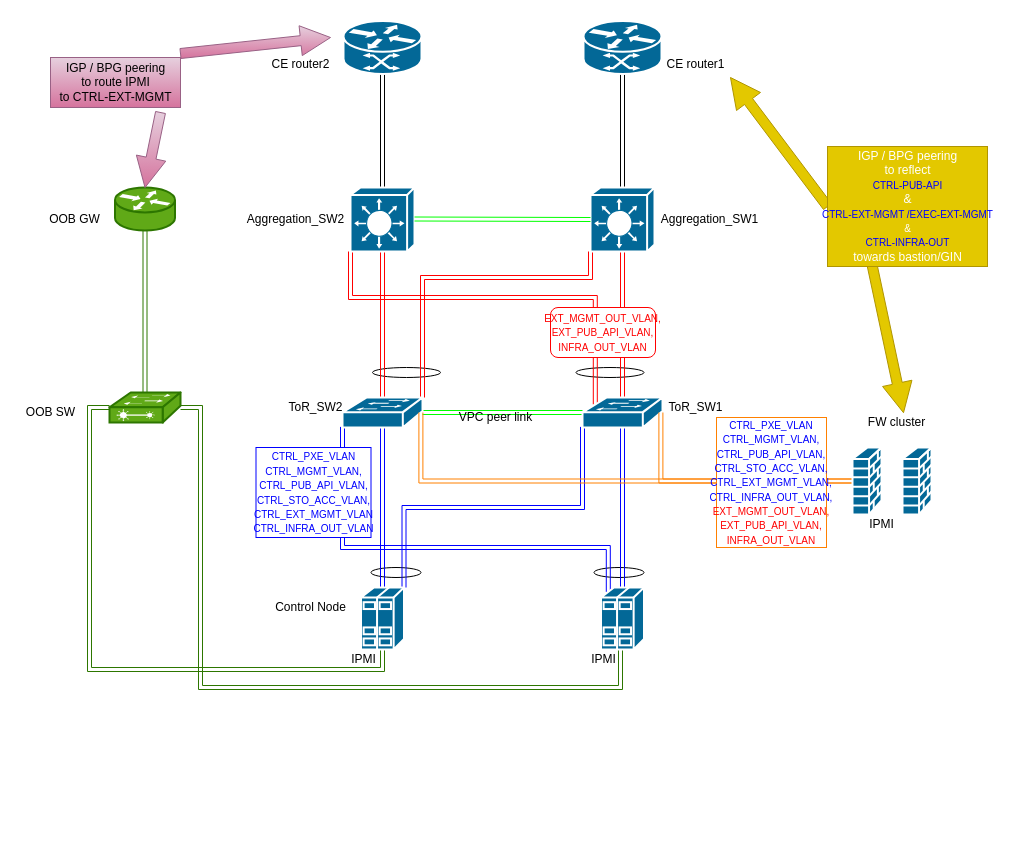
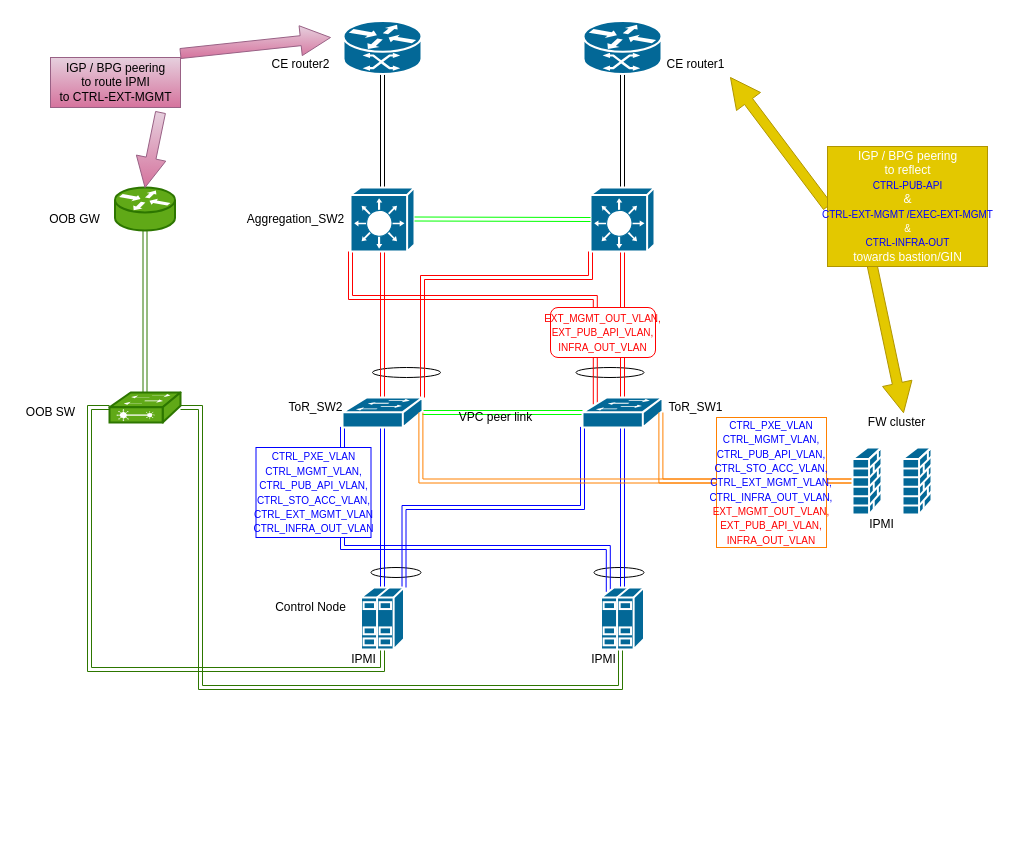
node "Aggregation_SW1": removed
